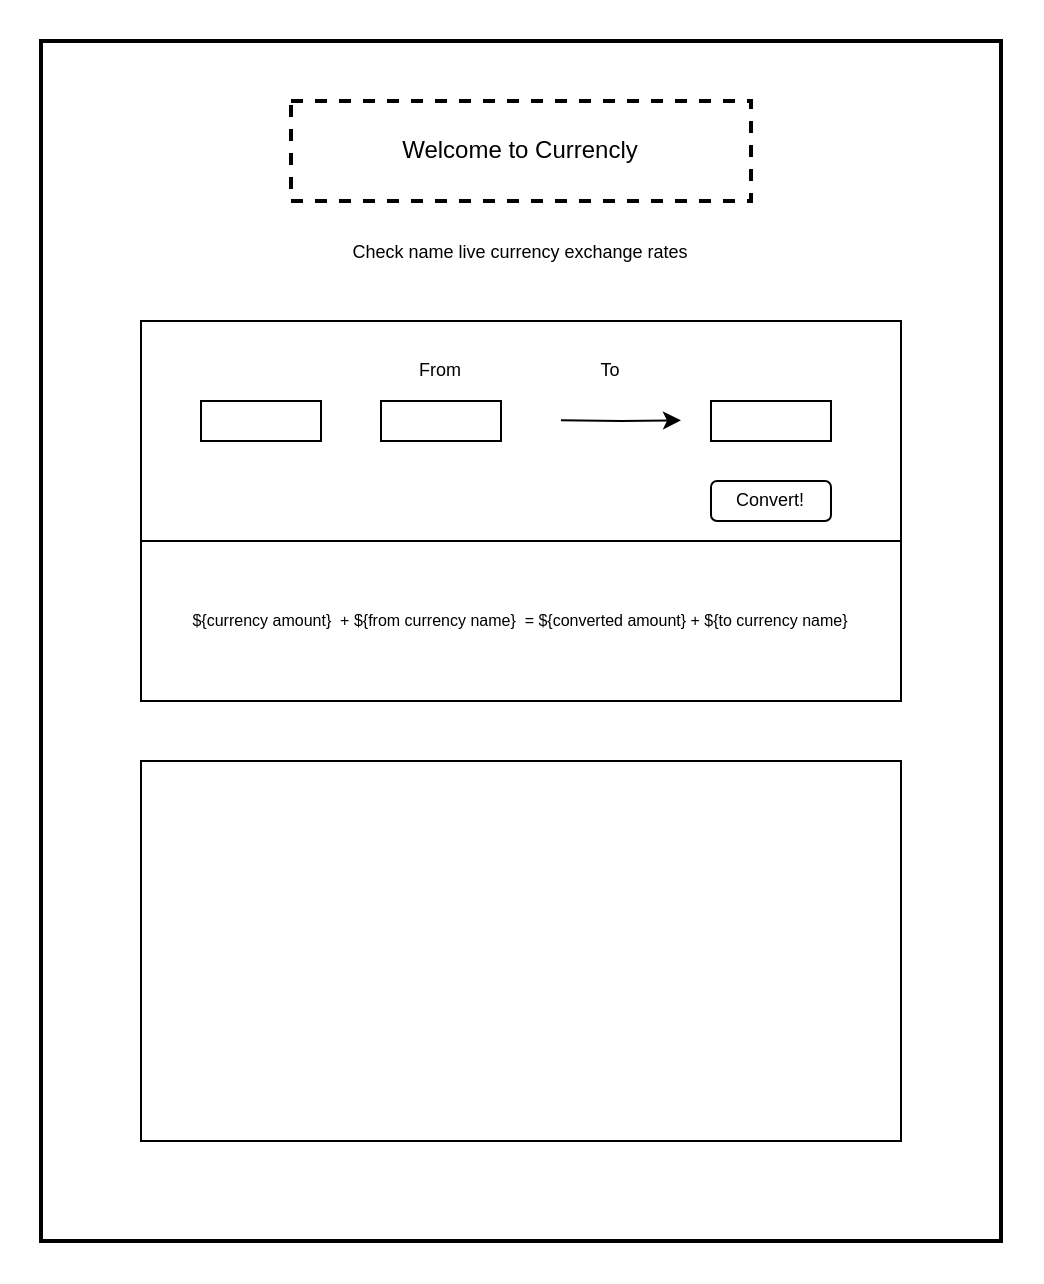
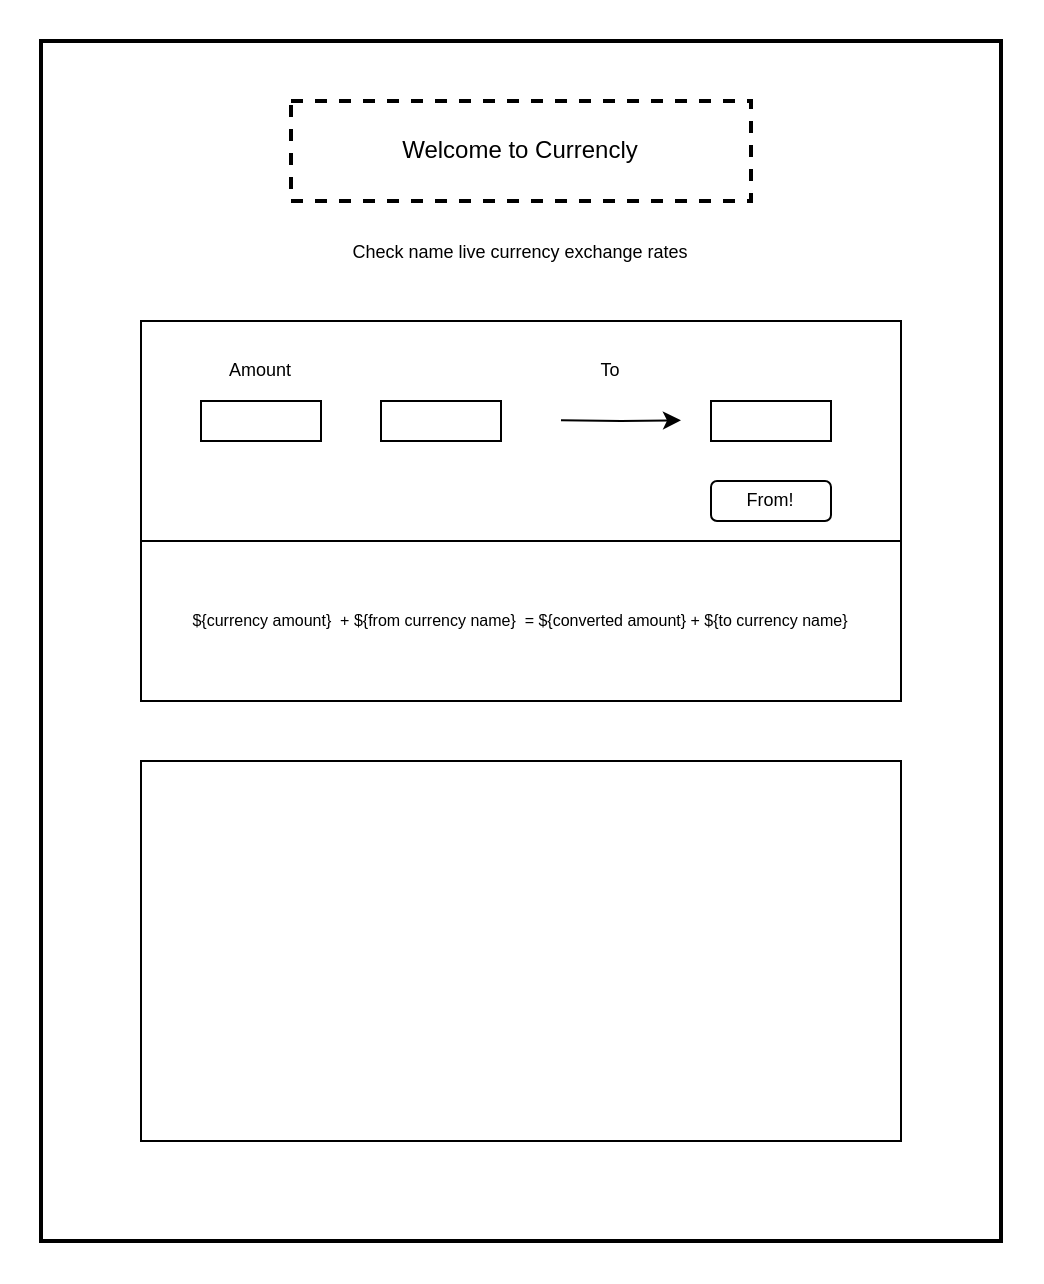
node "Amount": added
node "From": removed
node "Convert!": label "Convert!" -> "From!"
